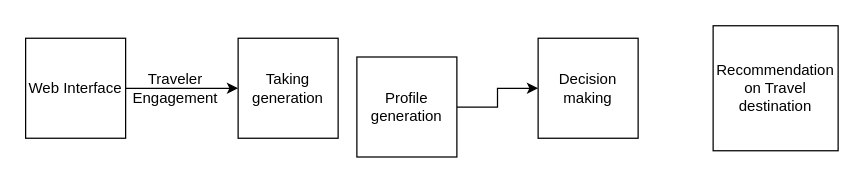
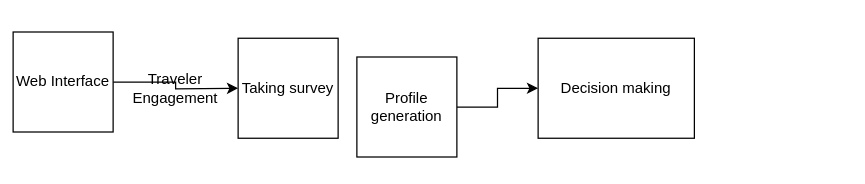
node "Web Interface": moved (76, 88) -> (63, 82)
node "Taking generation": label "Taking generation" -> "Taking survey"
node "Decision making": size 100x100 -> 156x100
node "Recommendation on Travel destination": removed
